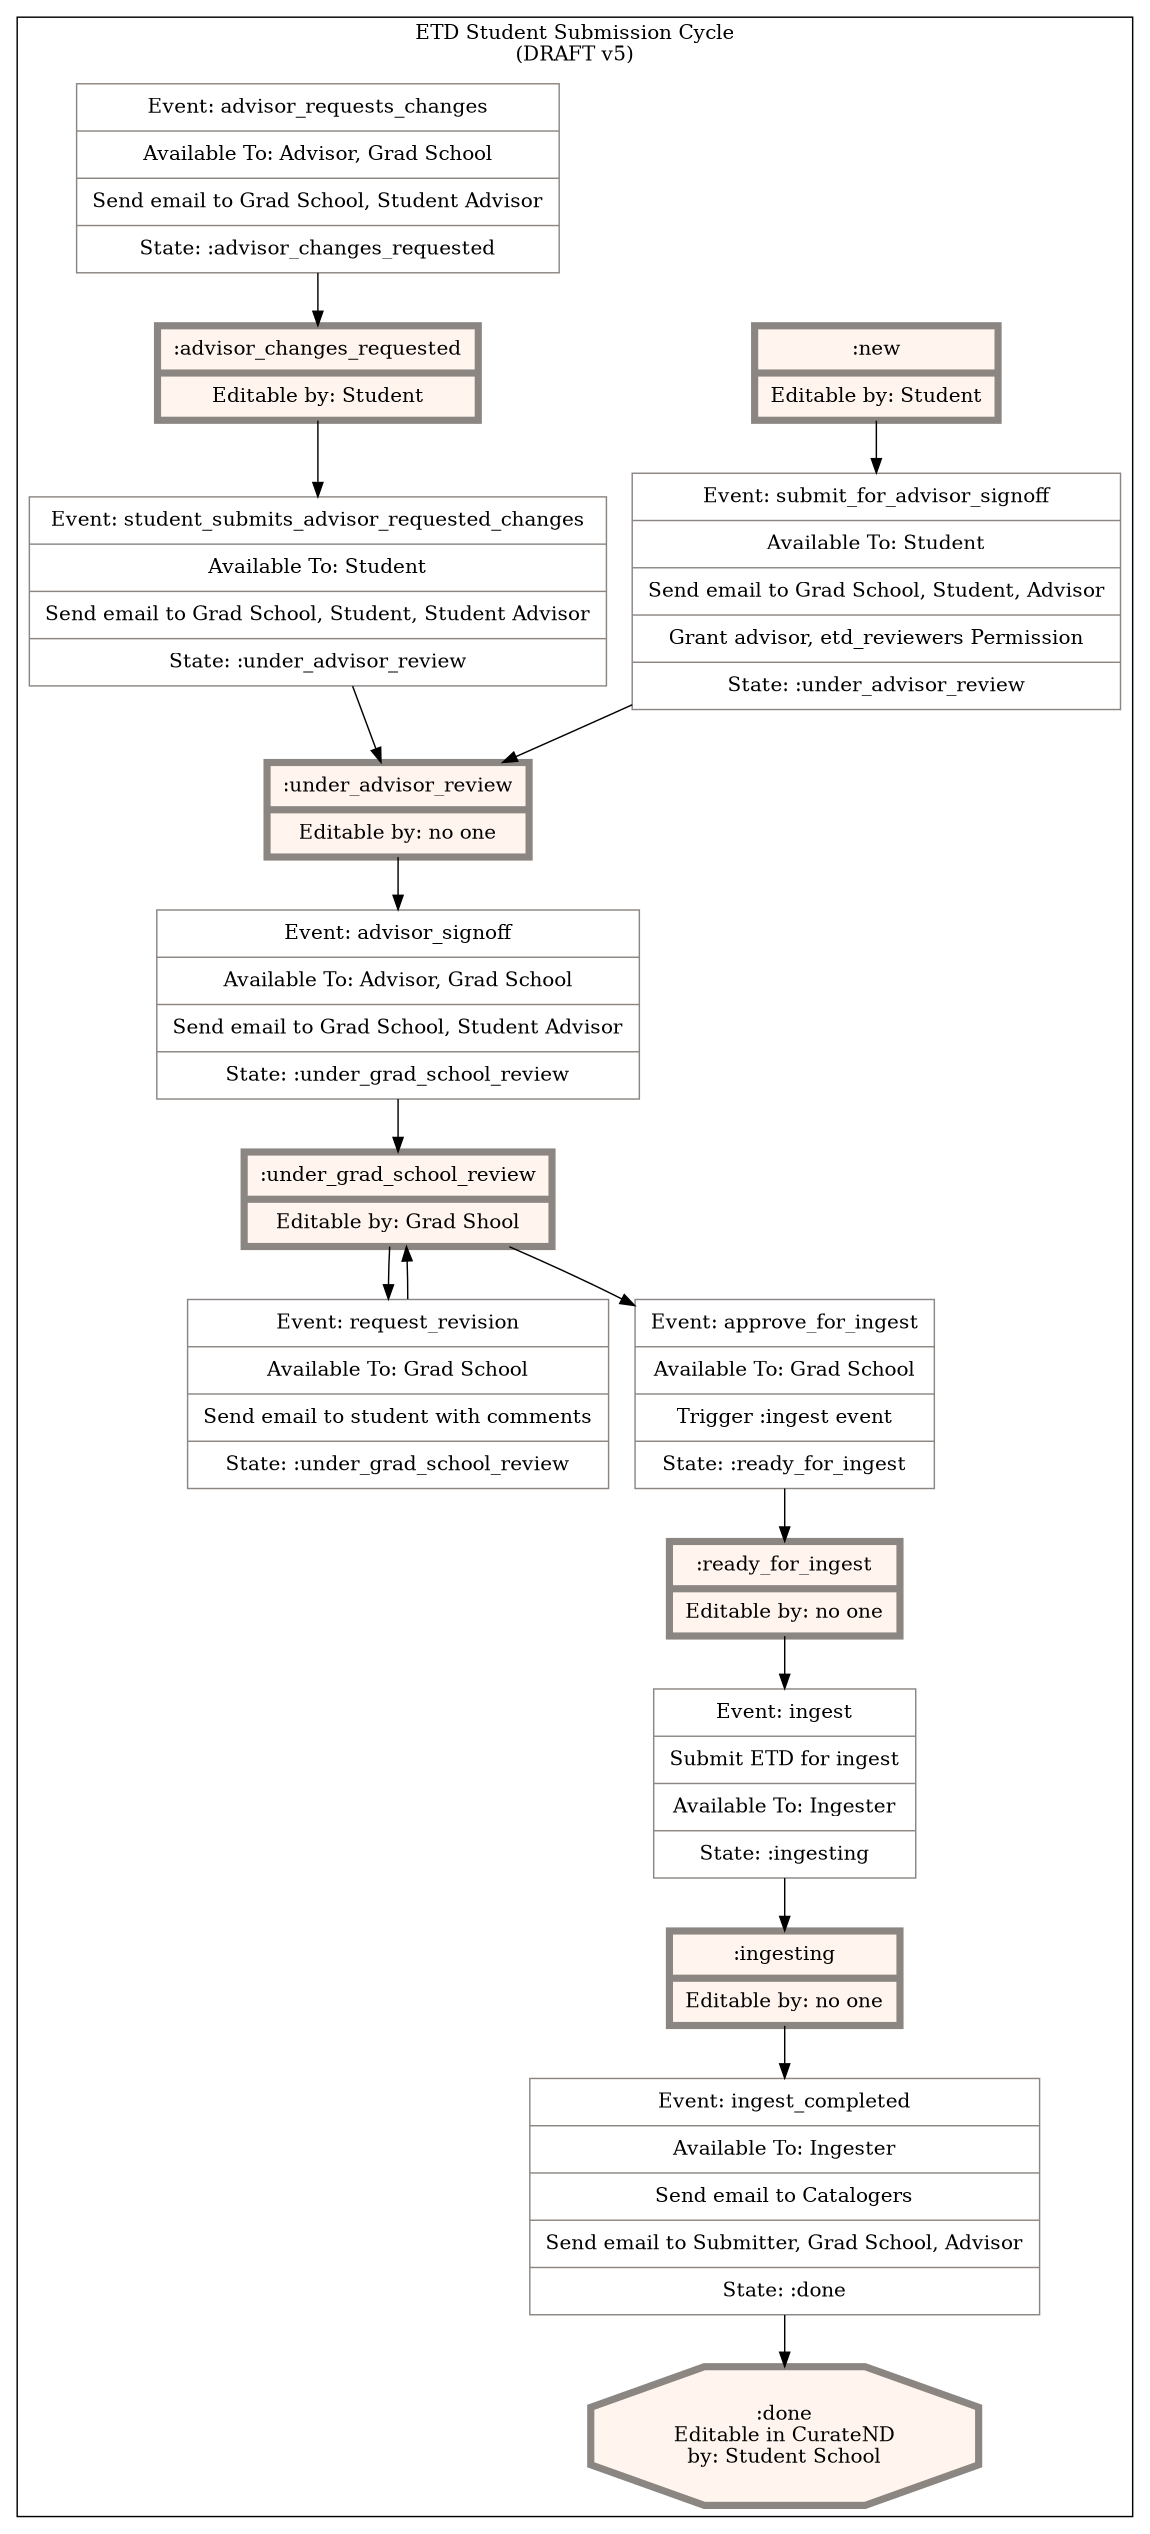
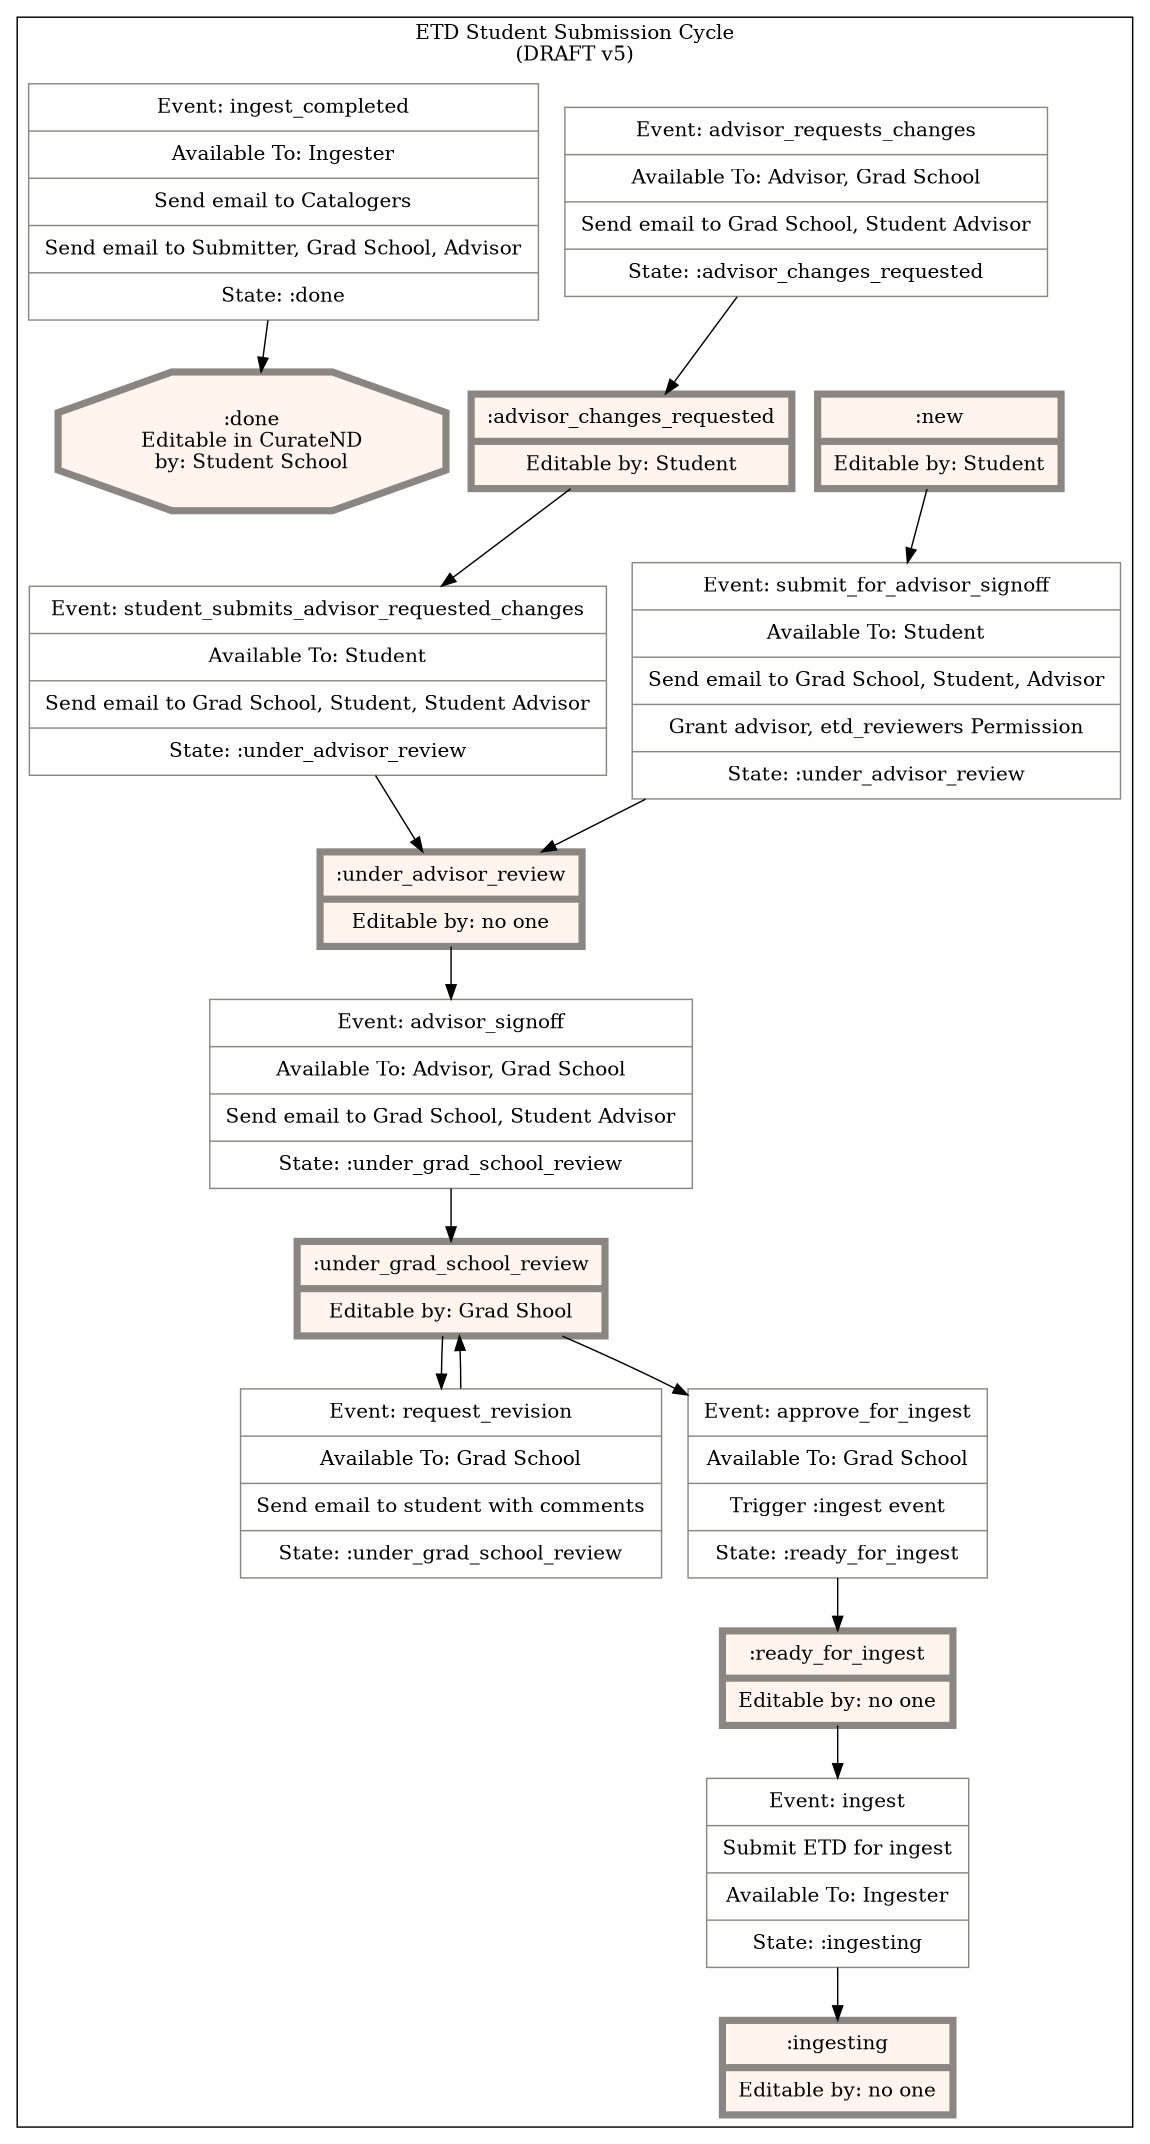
edge ":ingesting" -> "Event: ingest_completed": removed
